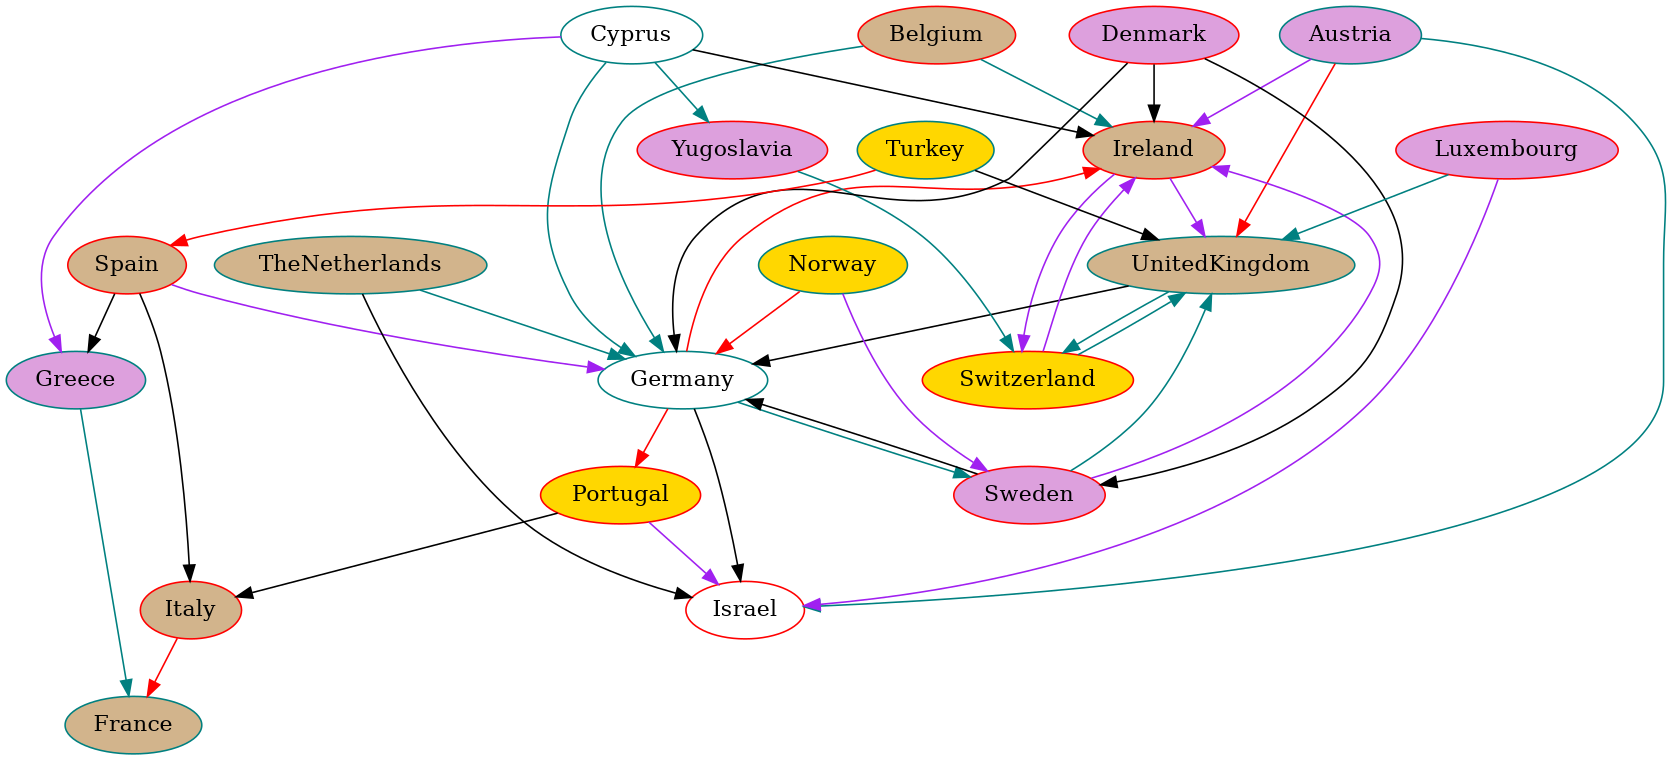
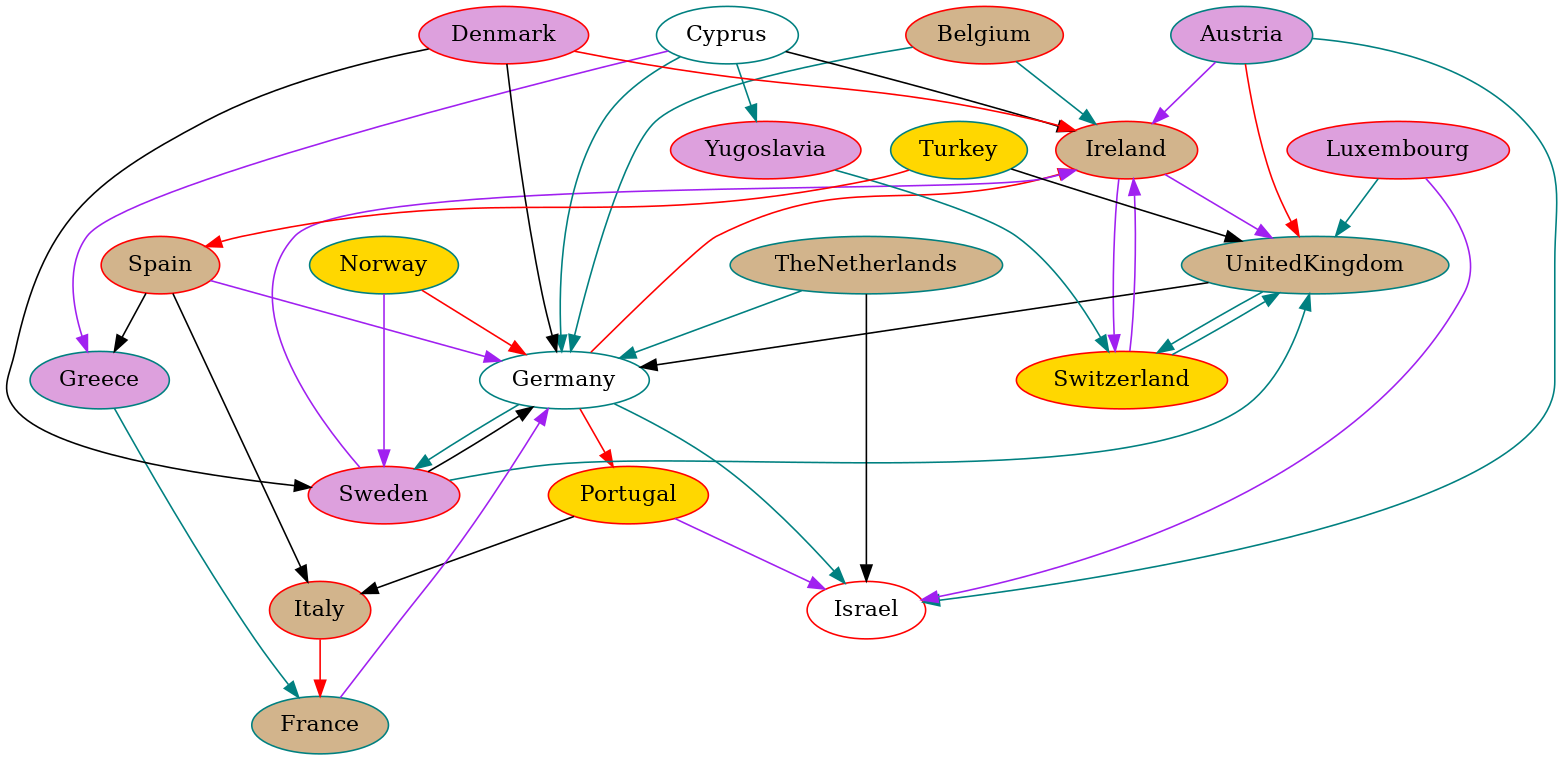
edge "Denmark" -> "Ireland": color black -> red
edge "Germany" -> "Israel": color black -> teal
edge "France" -> "Germany": added
